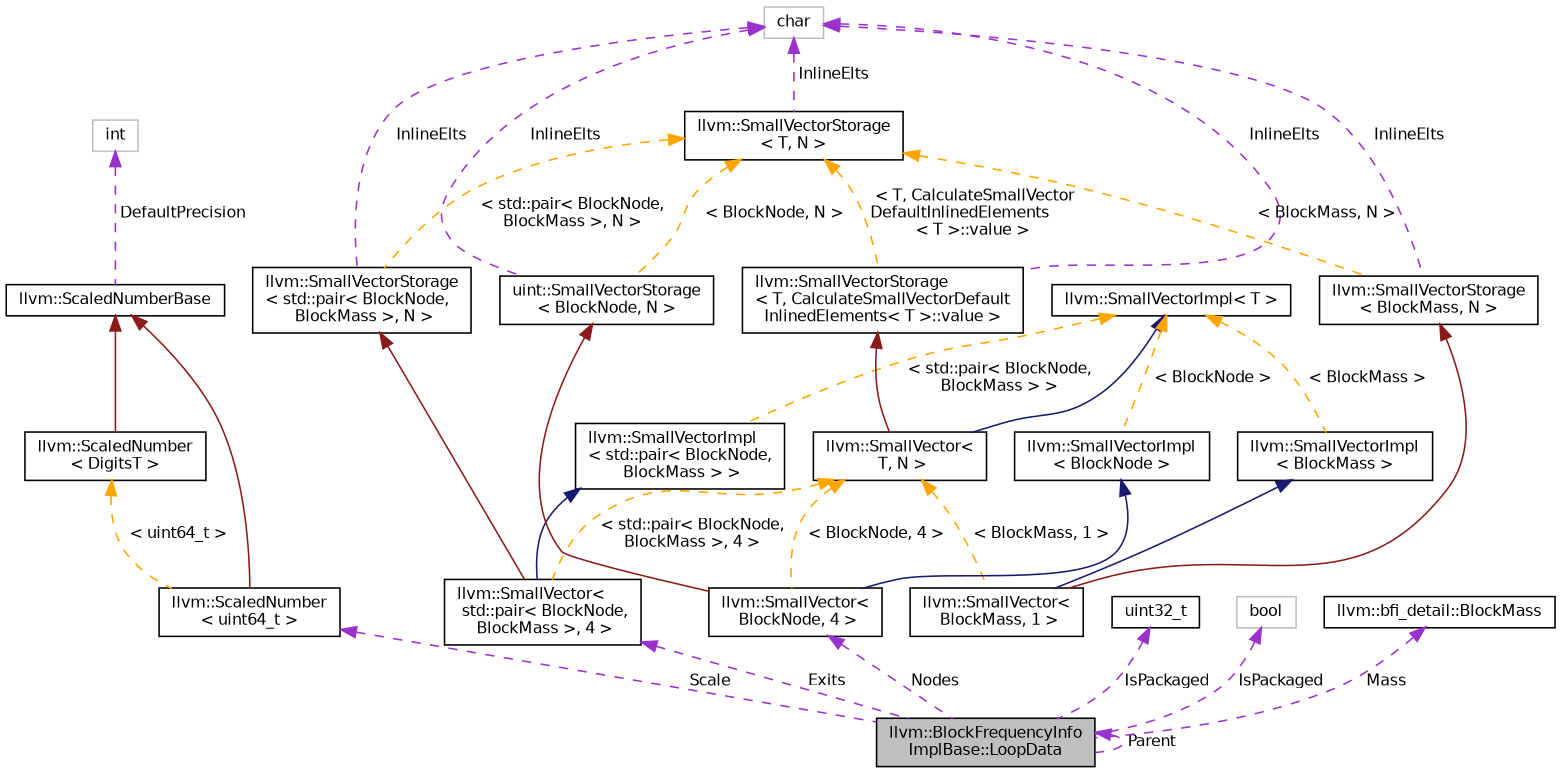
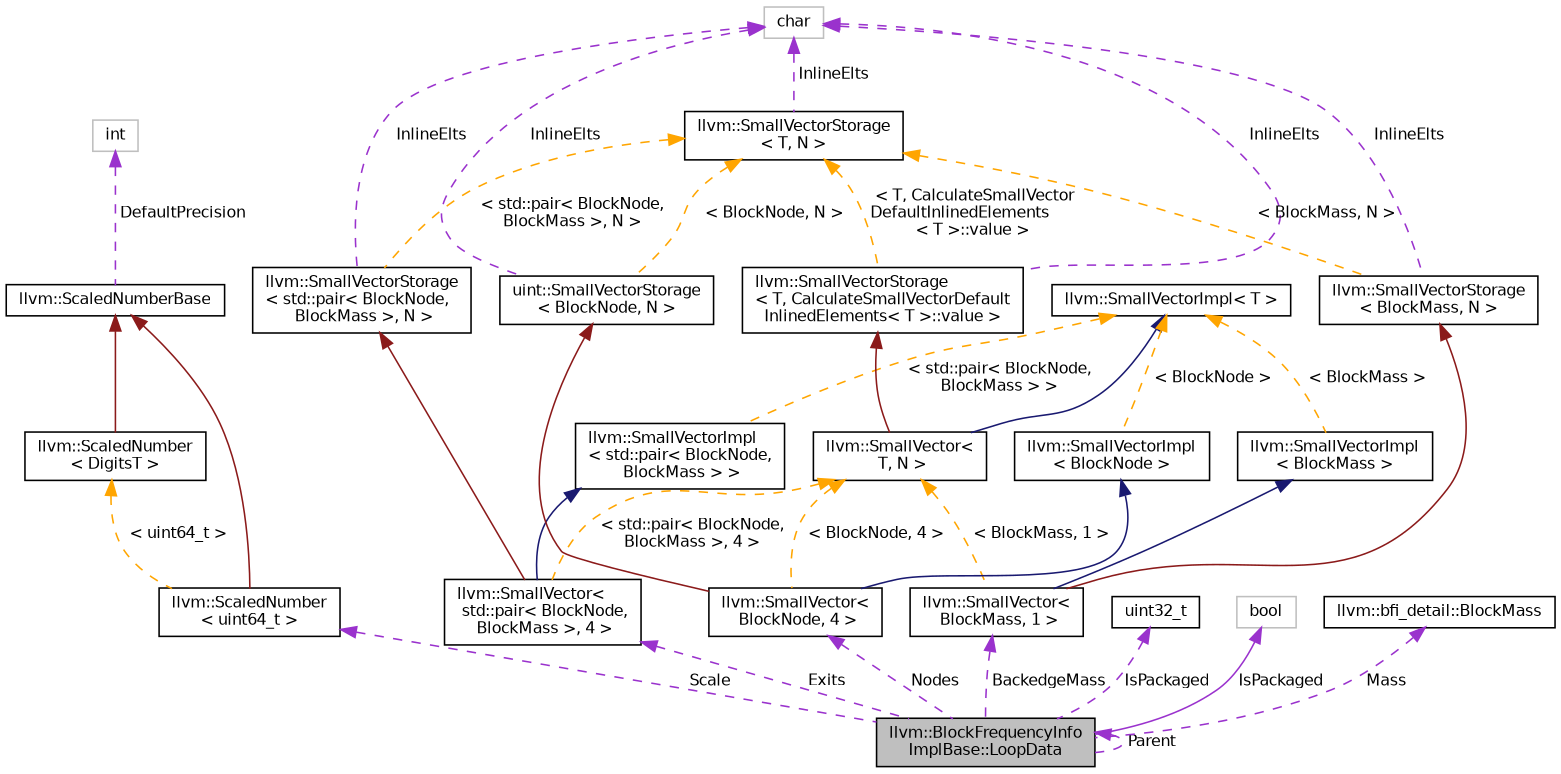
edge "llvm::BlockFrequencyInfo ImplBase::LoopData" -> "llvm::SmallVector< BlockMass, 1 >": added, label "BackedgeMass"
edge "llvm::BlockFrequencyInfo ImplBase::LoopData" -> "bool": style dashed -> solid
